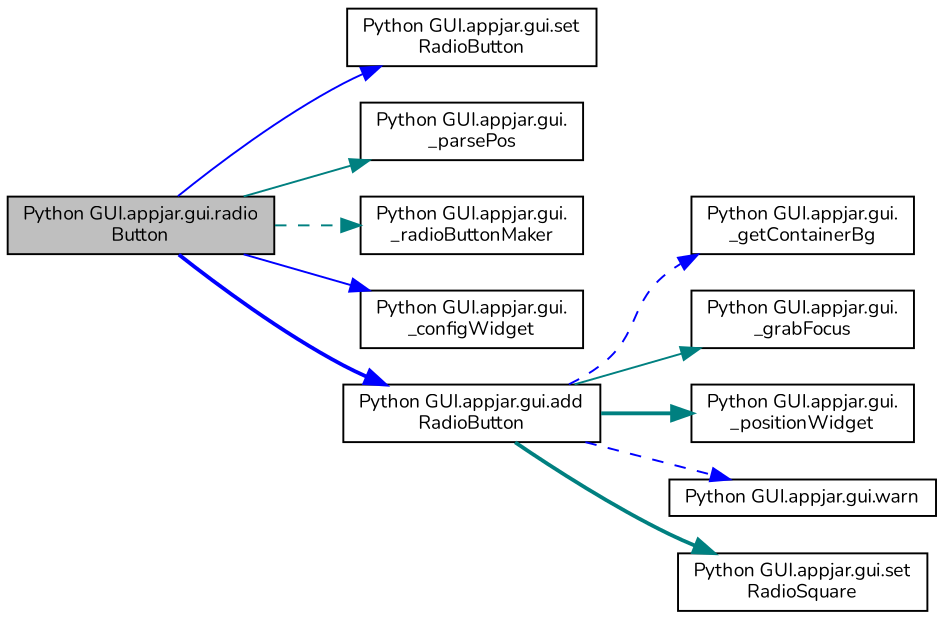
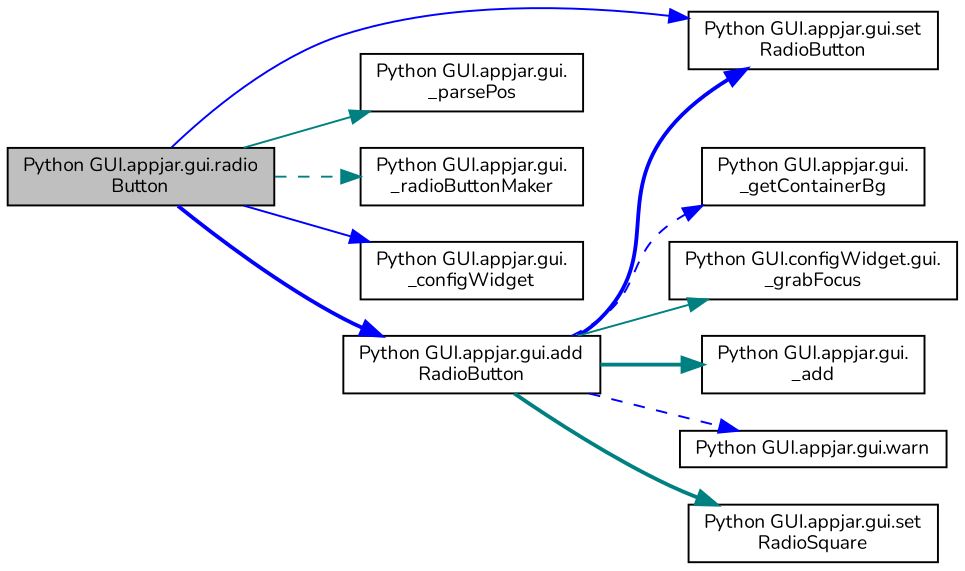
edge "Python GUI.appjar.gui.add RadioButton" -> "Python GUI.appjar.gui.set RadioButton": added
node "Python GUI.appjar.gui. _grabFocus": label "Python GUI.appjar.gui. _grabFocus" -> "Python GUI.configWidget.gui. _grabFocus"
node "Python GUI.appjar.gui. _positionWidget": label "Python GUI.appjar.gui. _positionWidget" -> "Python GUI.appjar.gui. _add"
